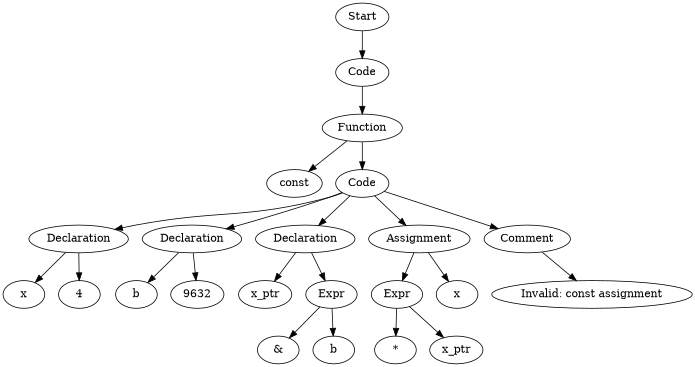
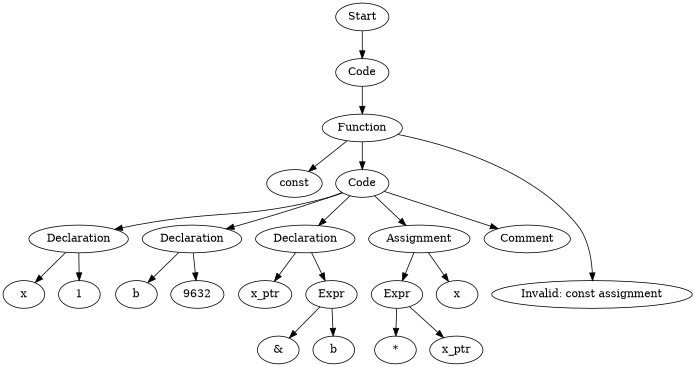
edge "Comment" -> "Invalid: const assignment": now "Function" -> "Invalid: const assignment"
node "4": label "4" -> "1"
